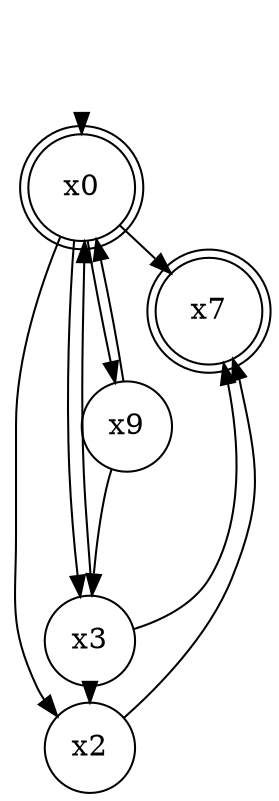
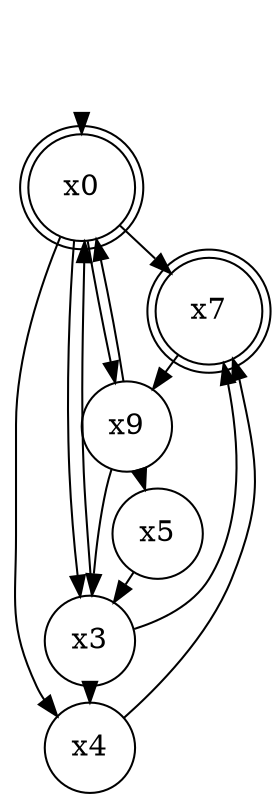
edge "x7" -> "x9": added
node "x5": added
node "x2": label "x2" -> "x4"
